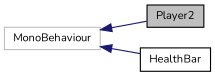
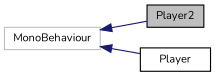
node "HealthBar": label "HealthBar" -> "Player"
